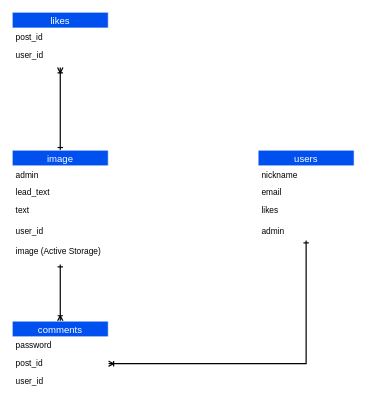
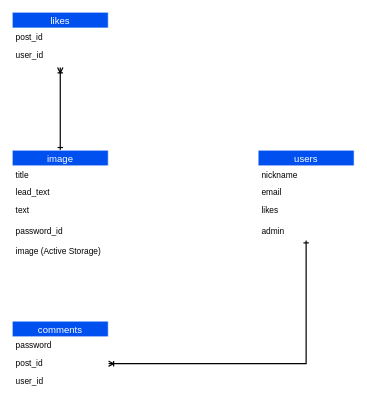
node "admin": label "admin" -> "title"
node "text user_id image (Active Storage)": label "text user_id image (Active Storage)" -> "text password_id image (Active Storage)"
edge "image" -- "comments": removed
